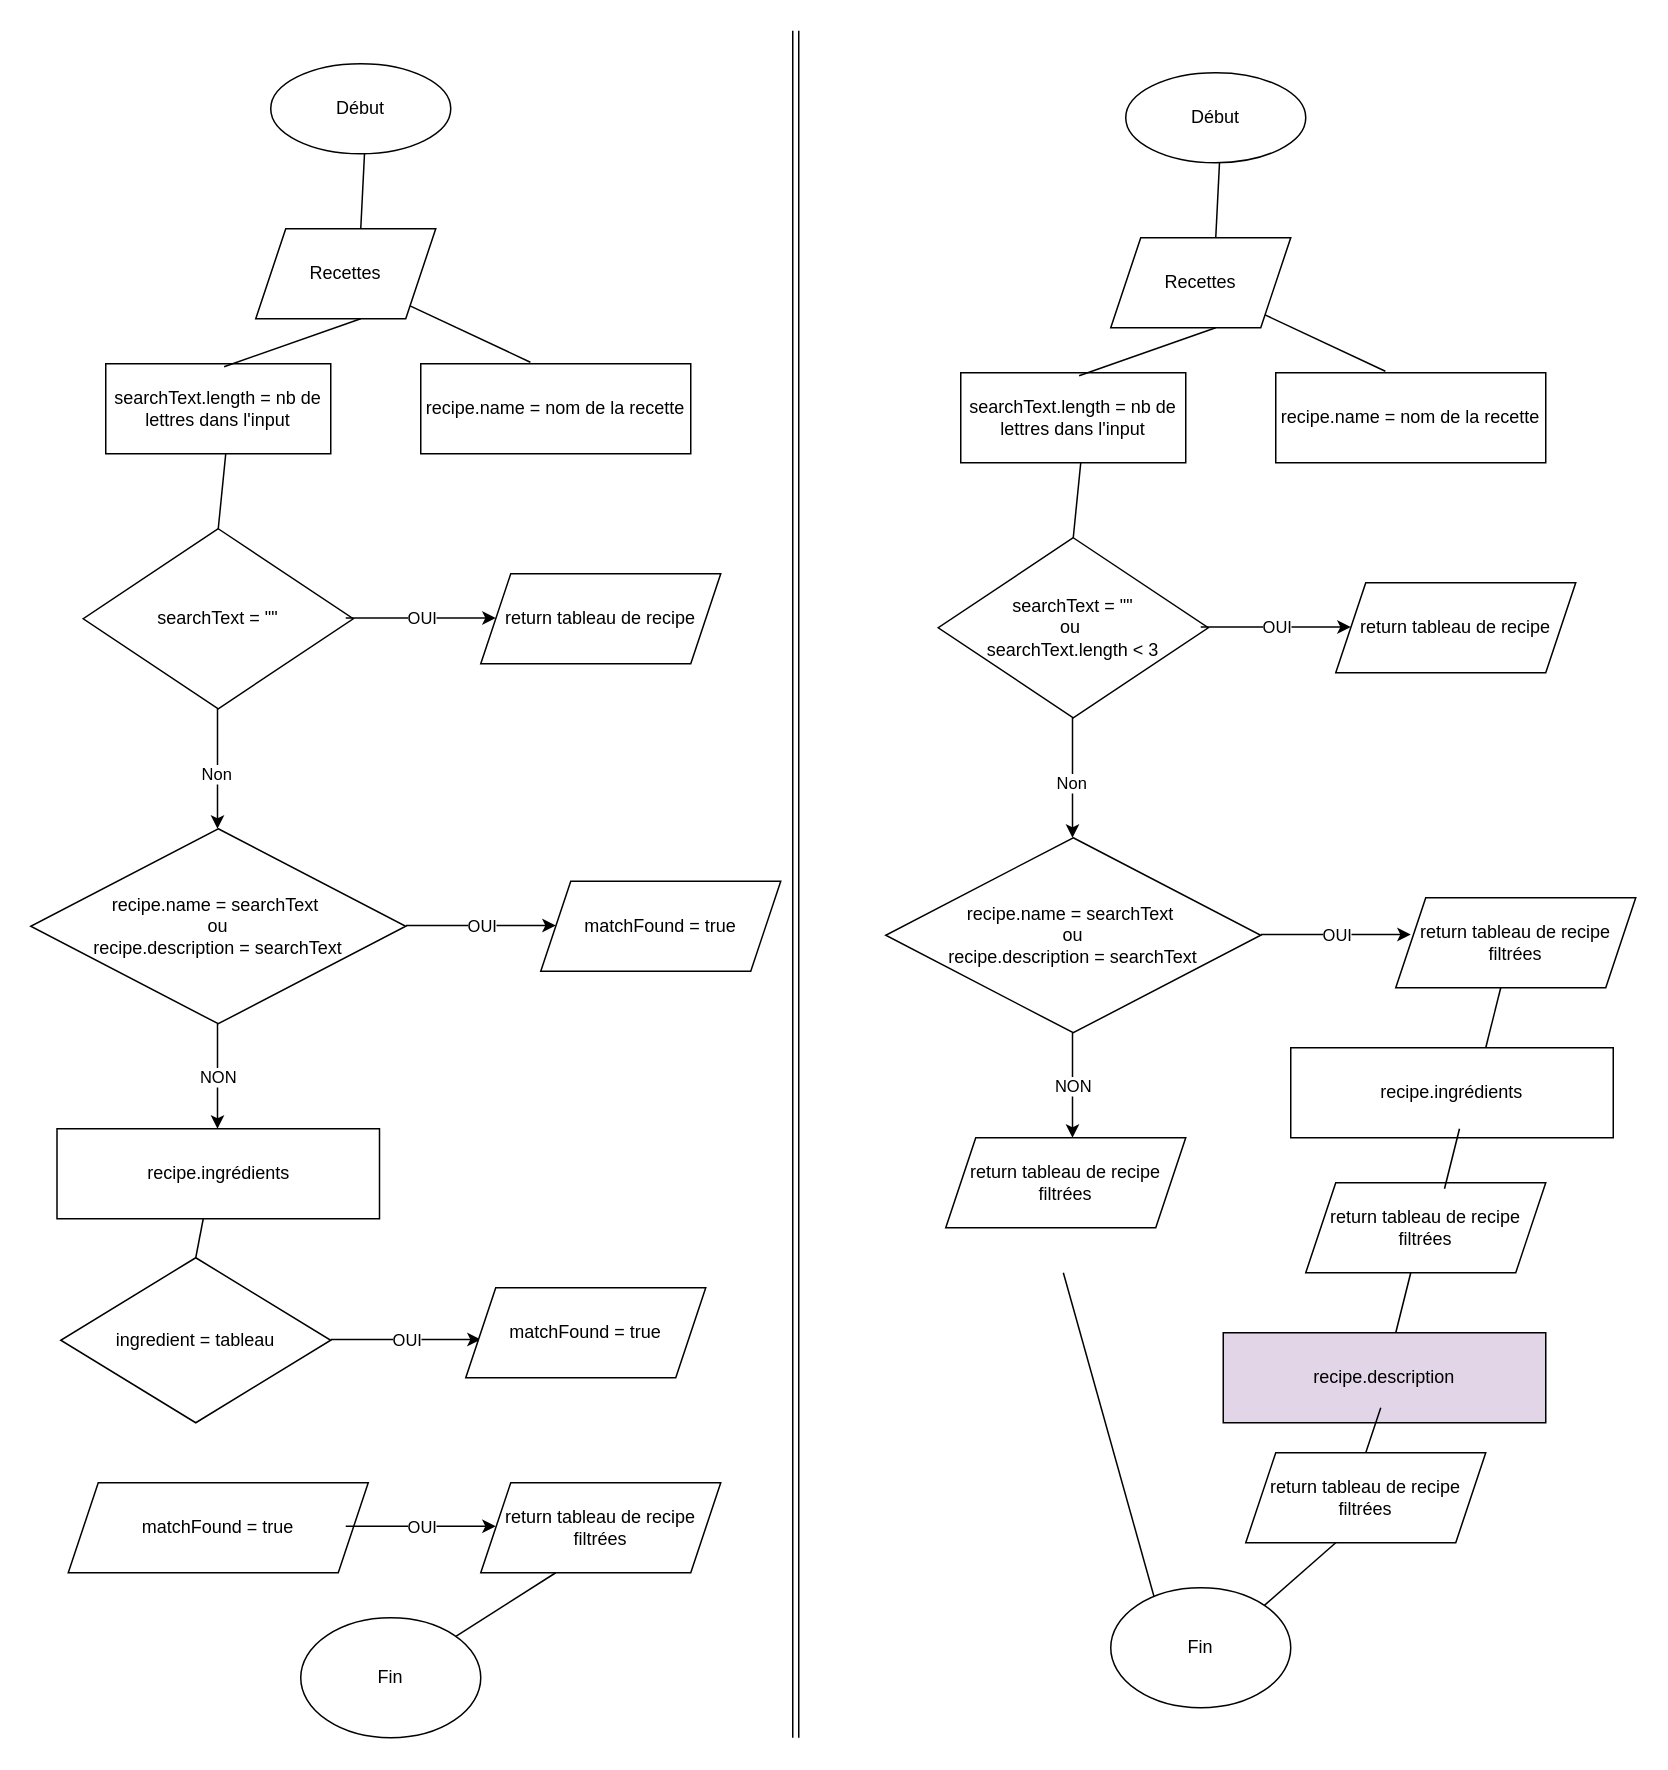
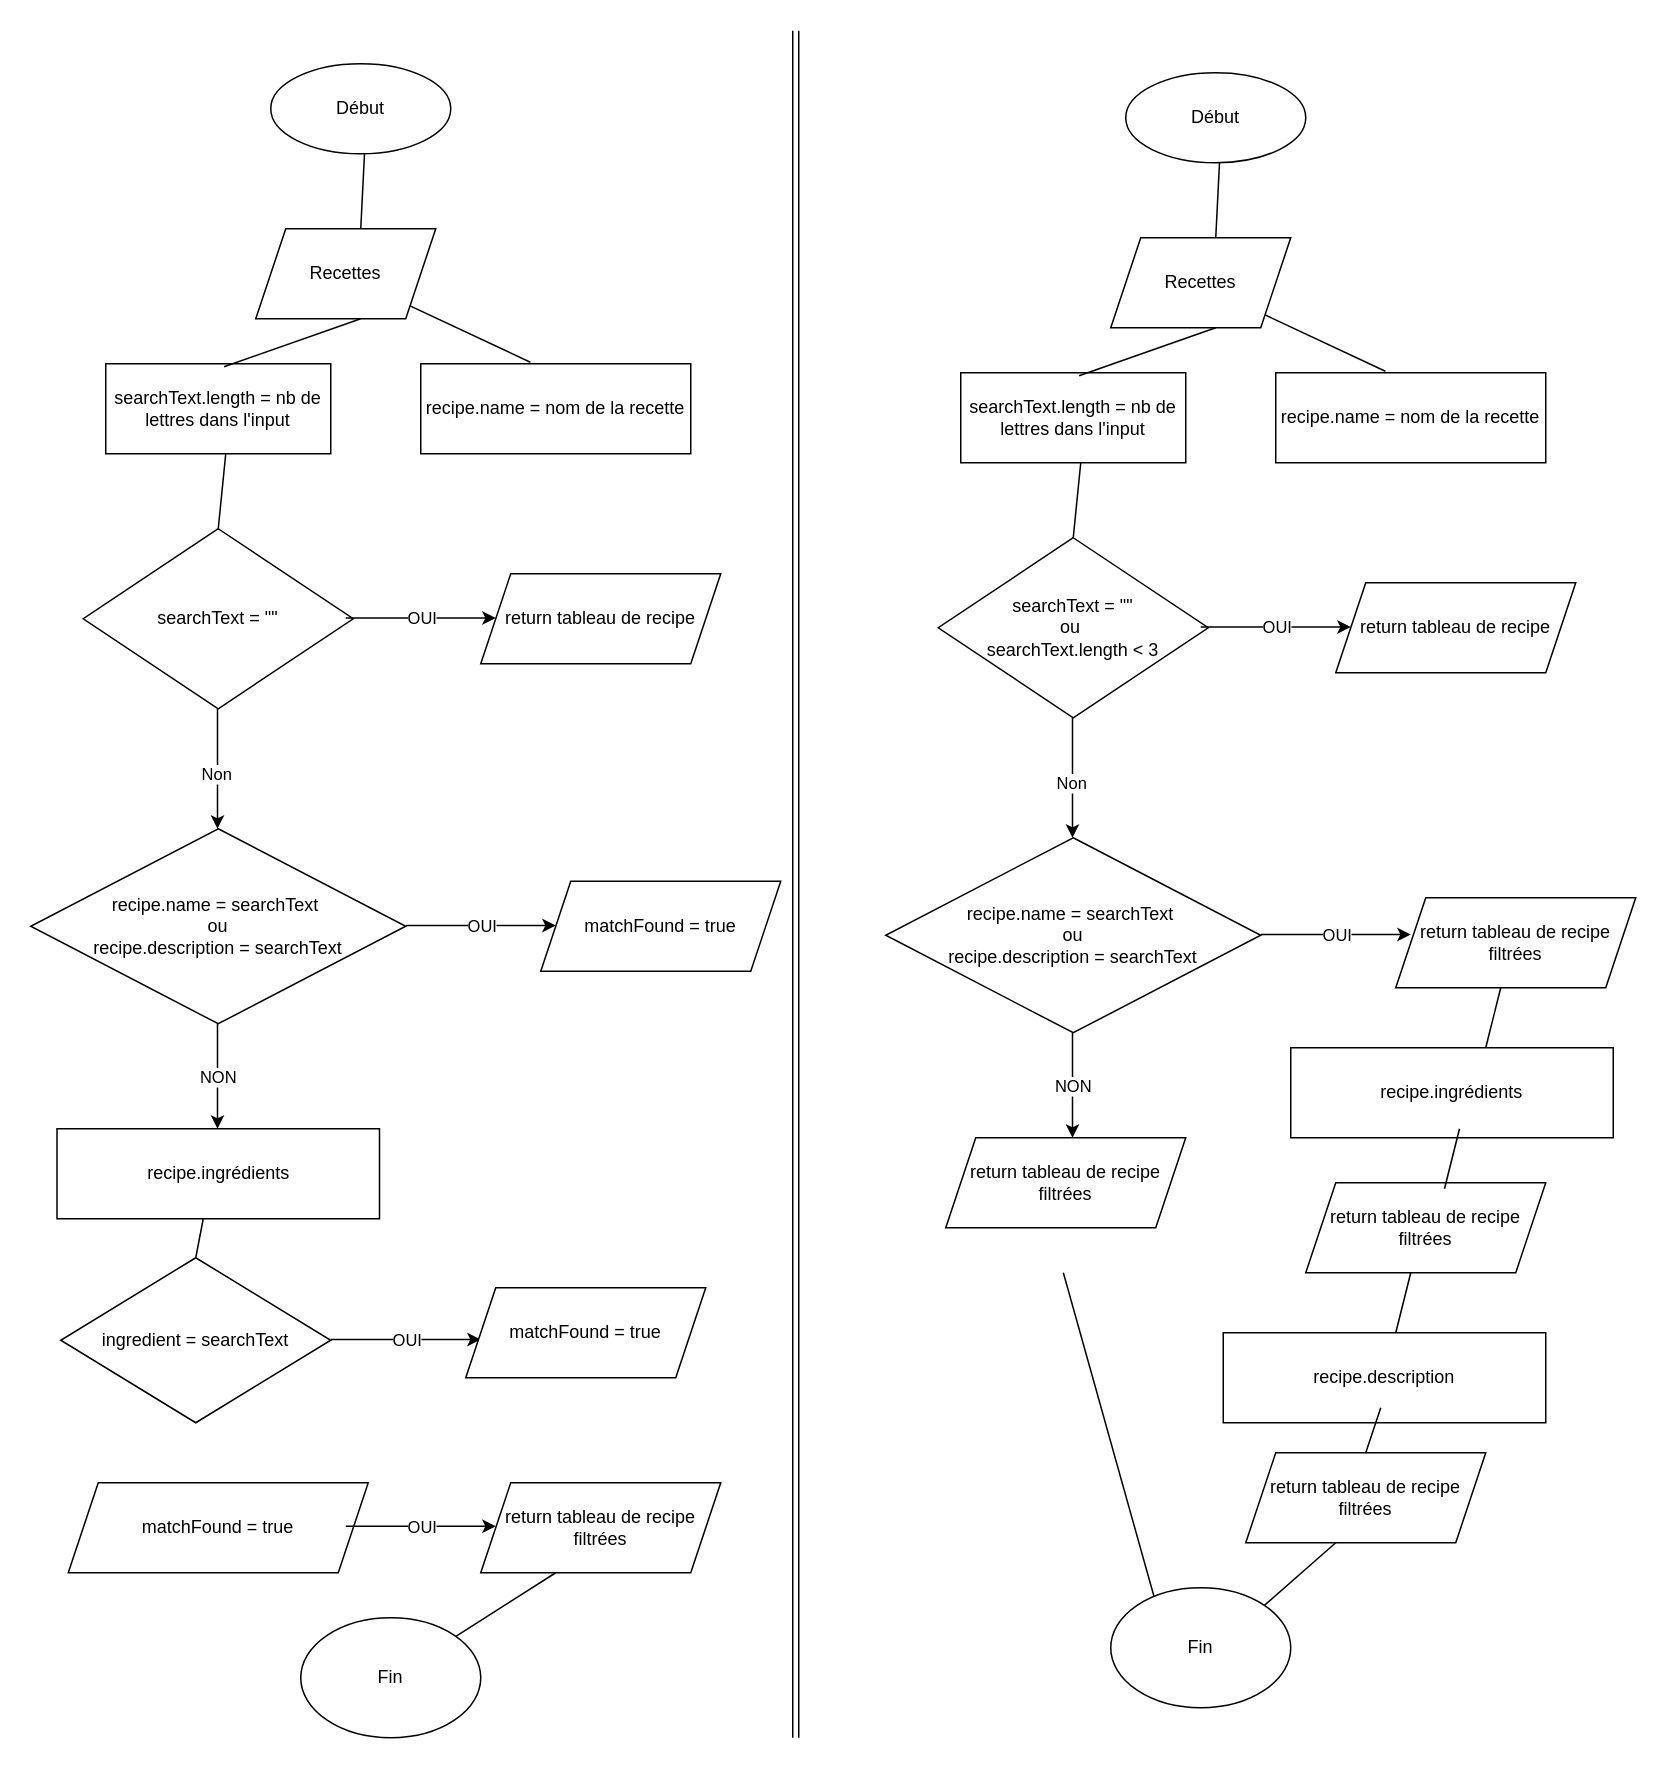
node "ingredient = tableau": label "ingredient = tableau" -> "ingredient = searchText"
node "recipe.description": fillcolor #e1d5e7 -> #ffffff
